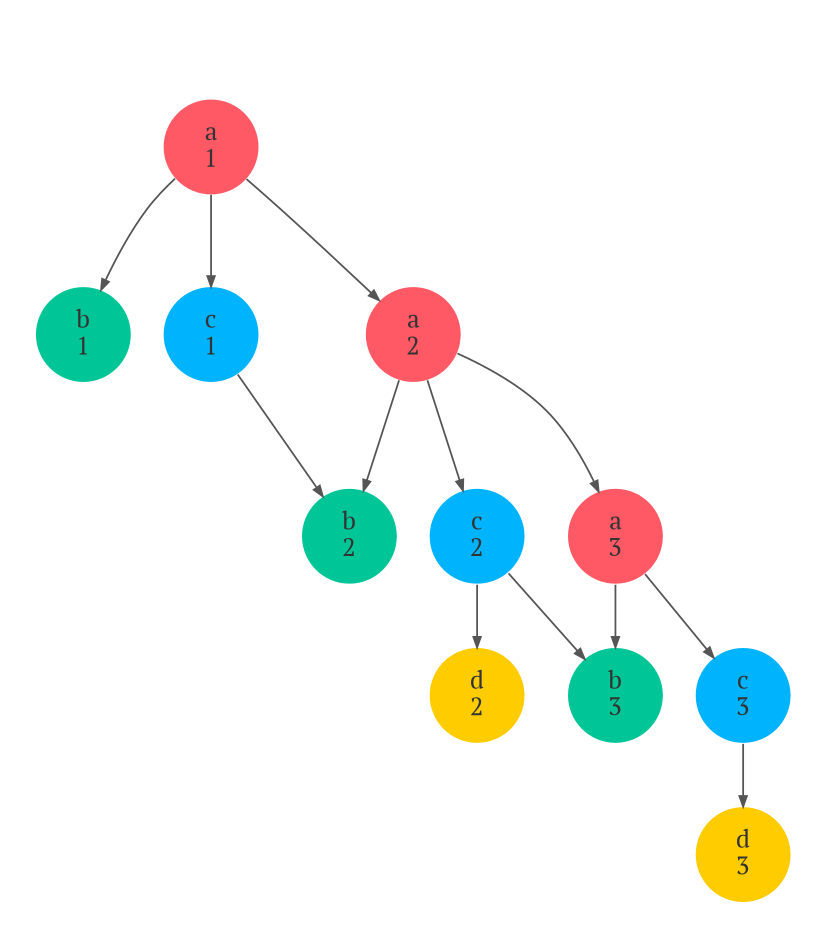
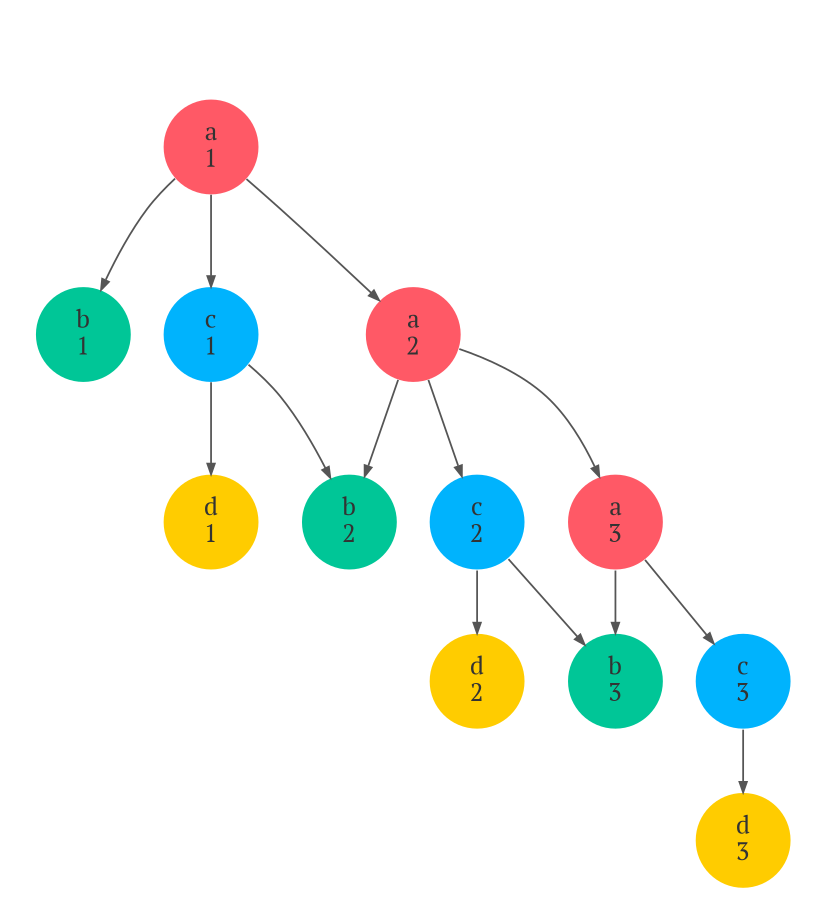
node "d 1": added
